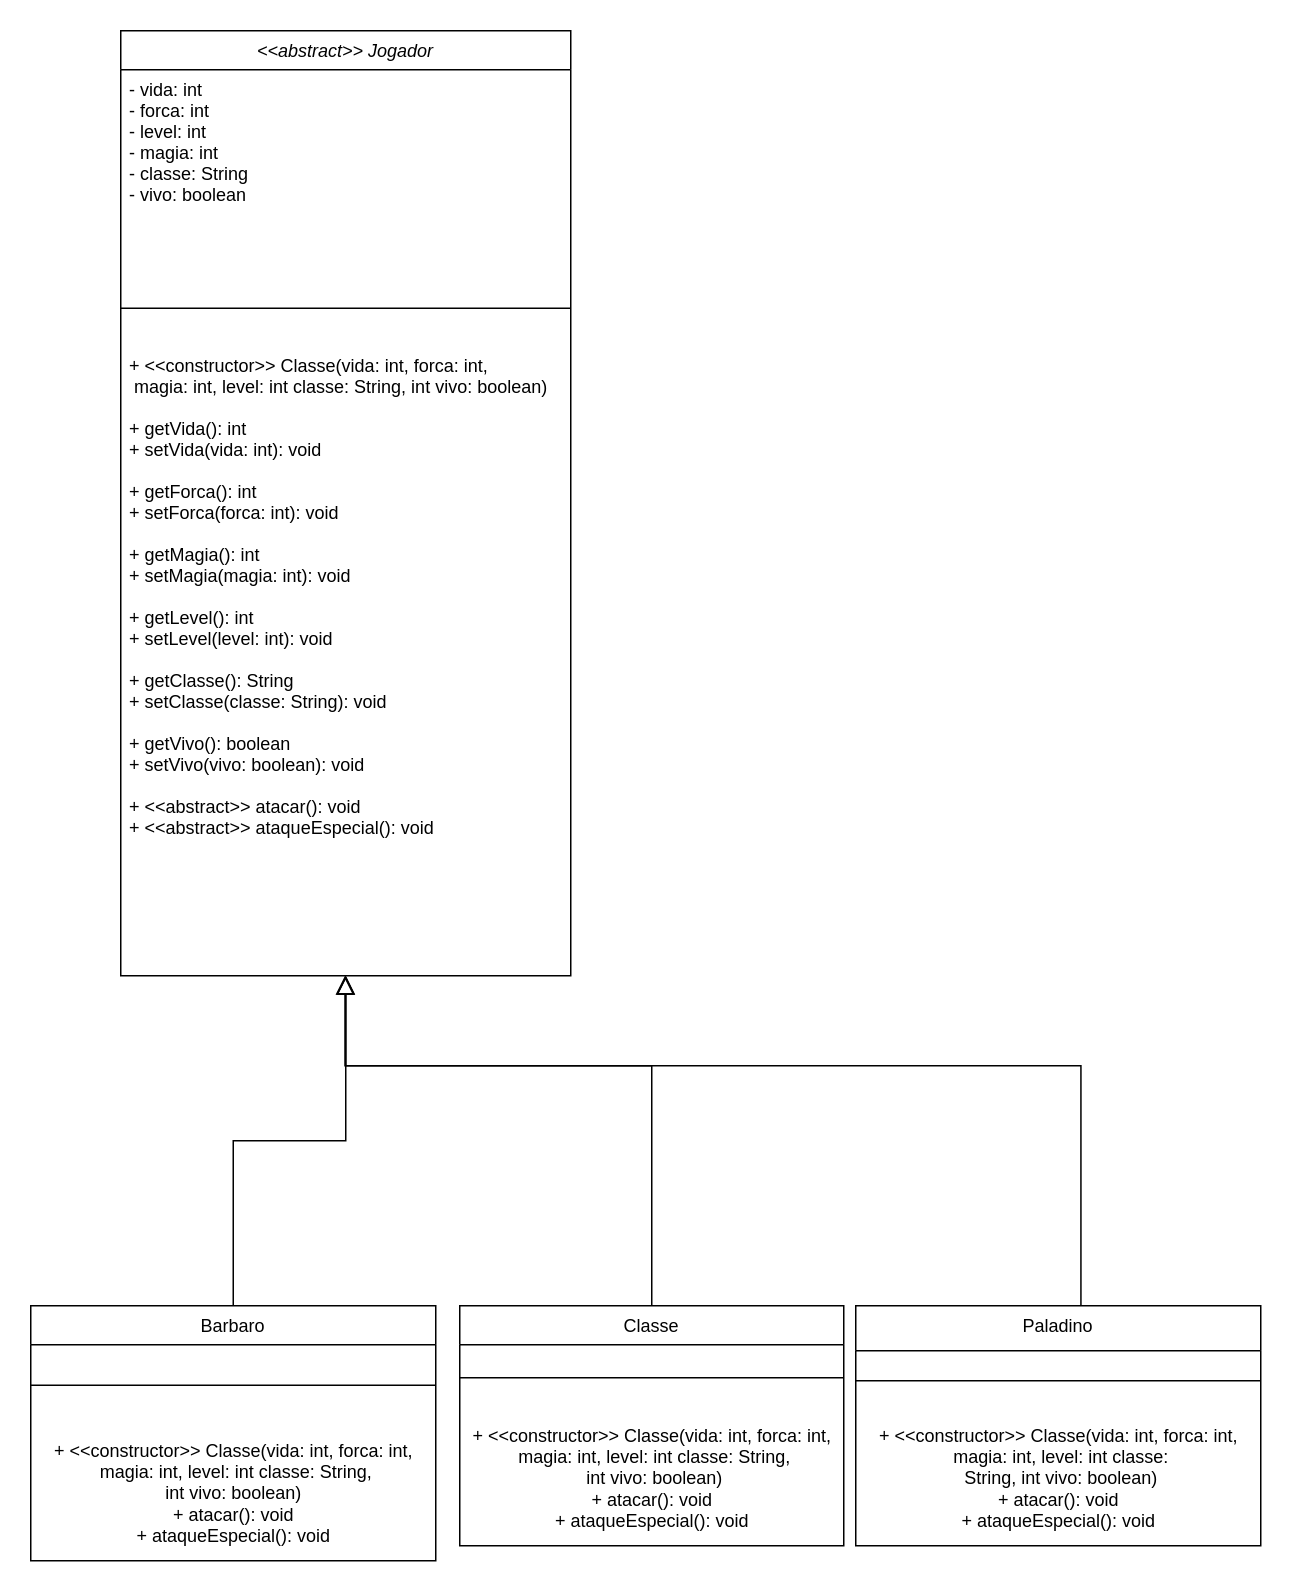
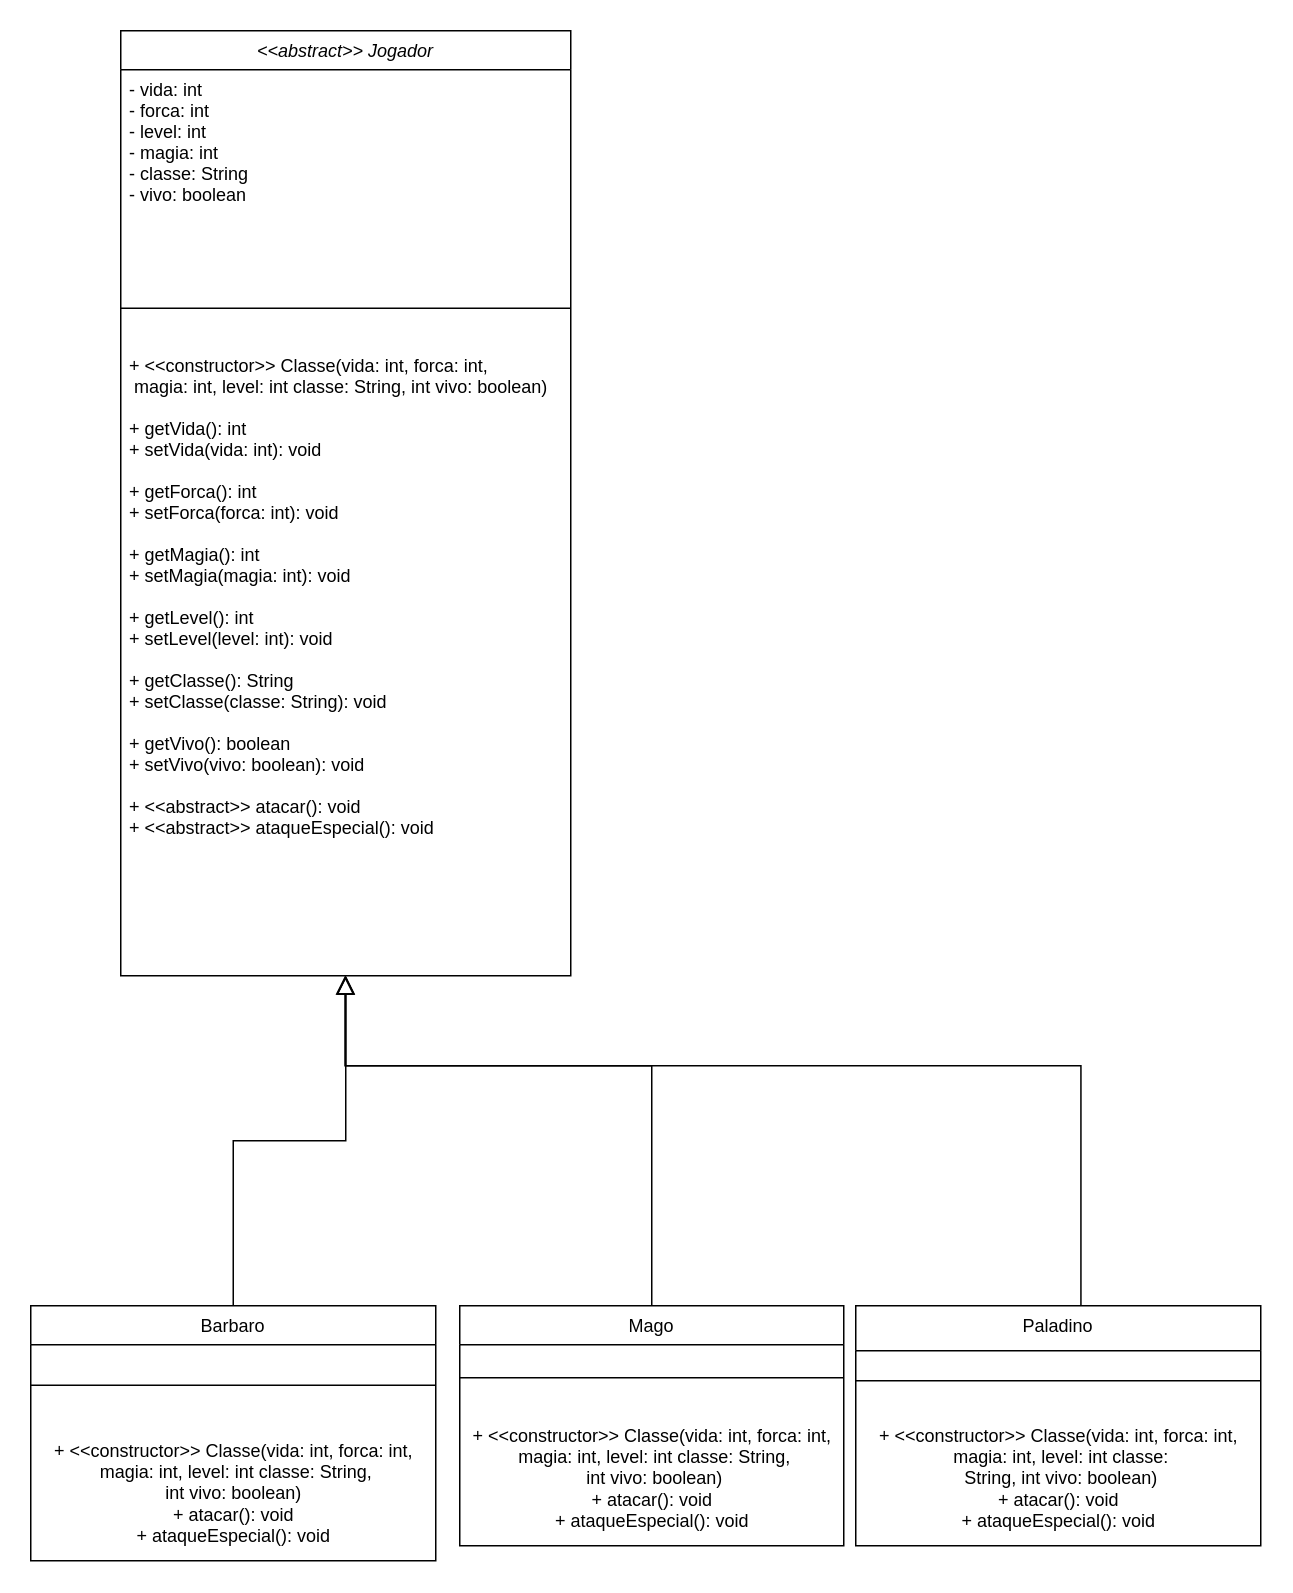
node "Classe": label "Classe" -> "Mago"
